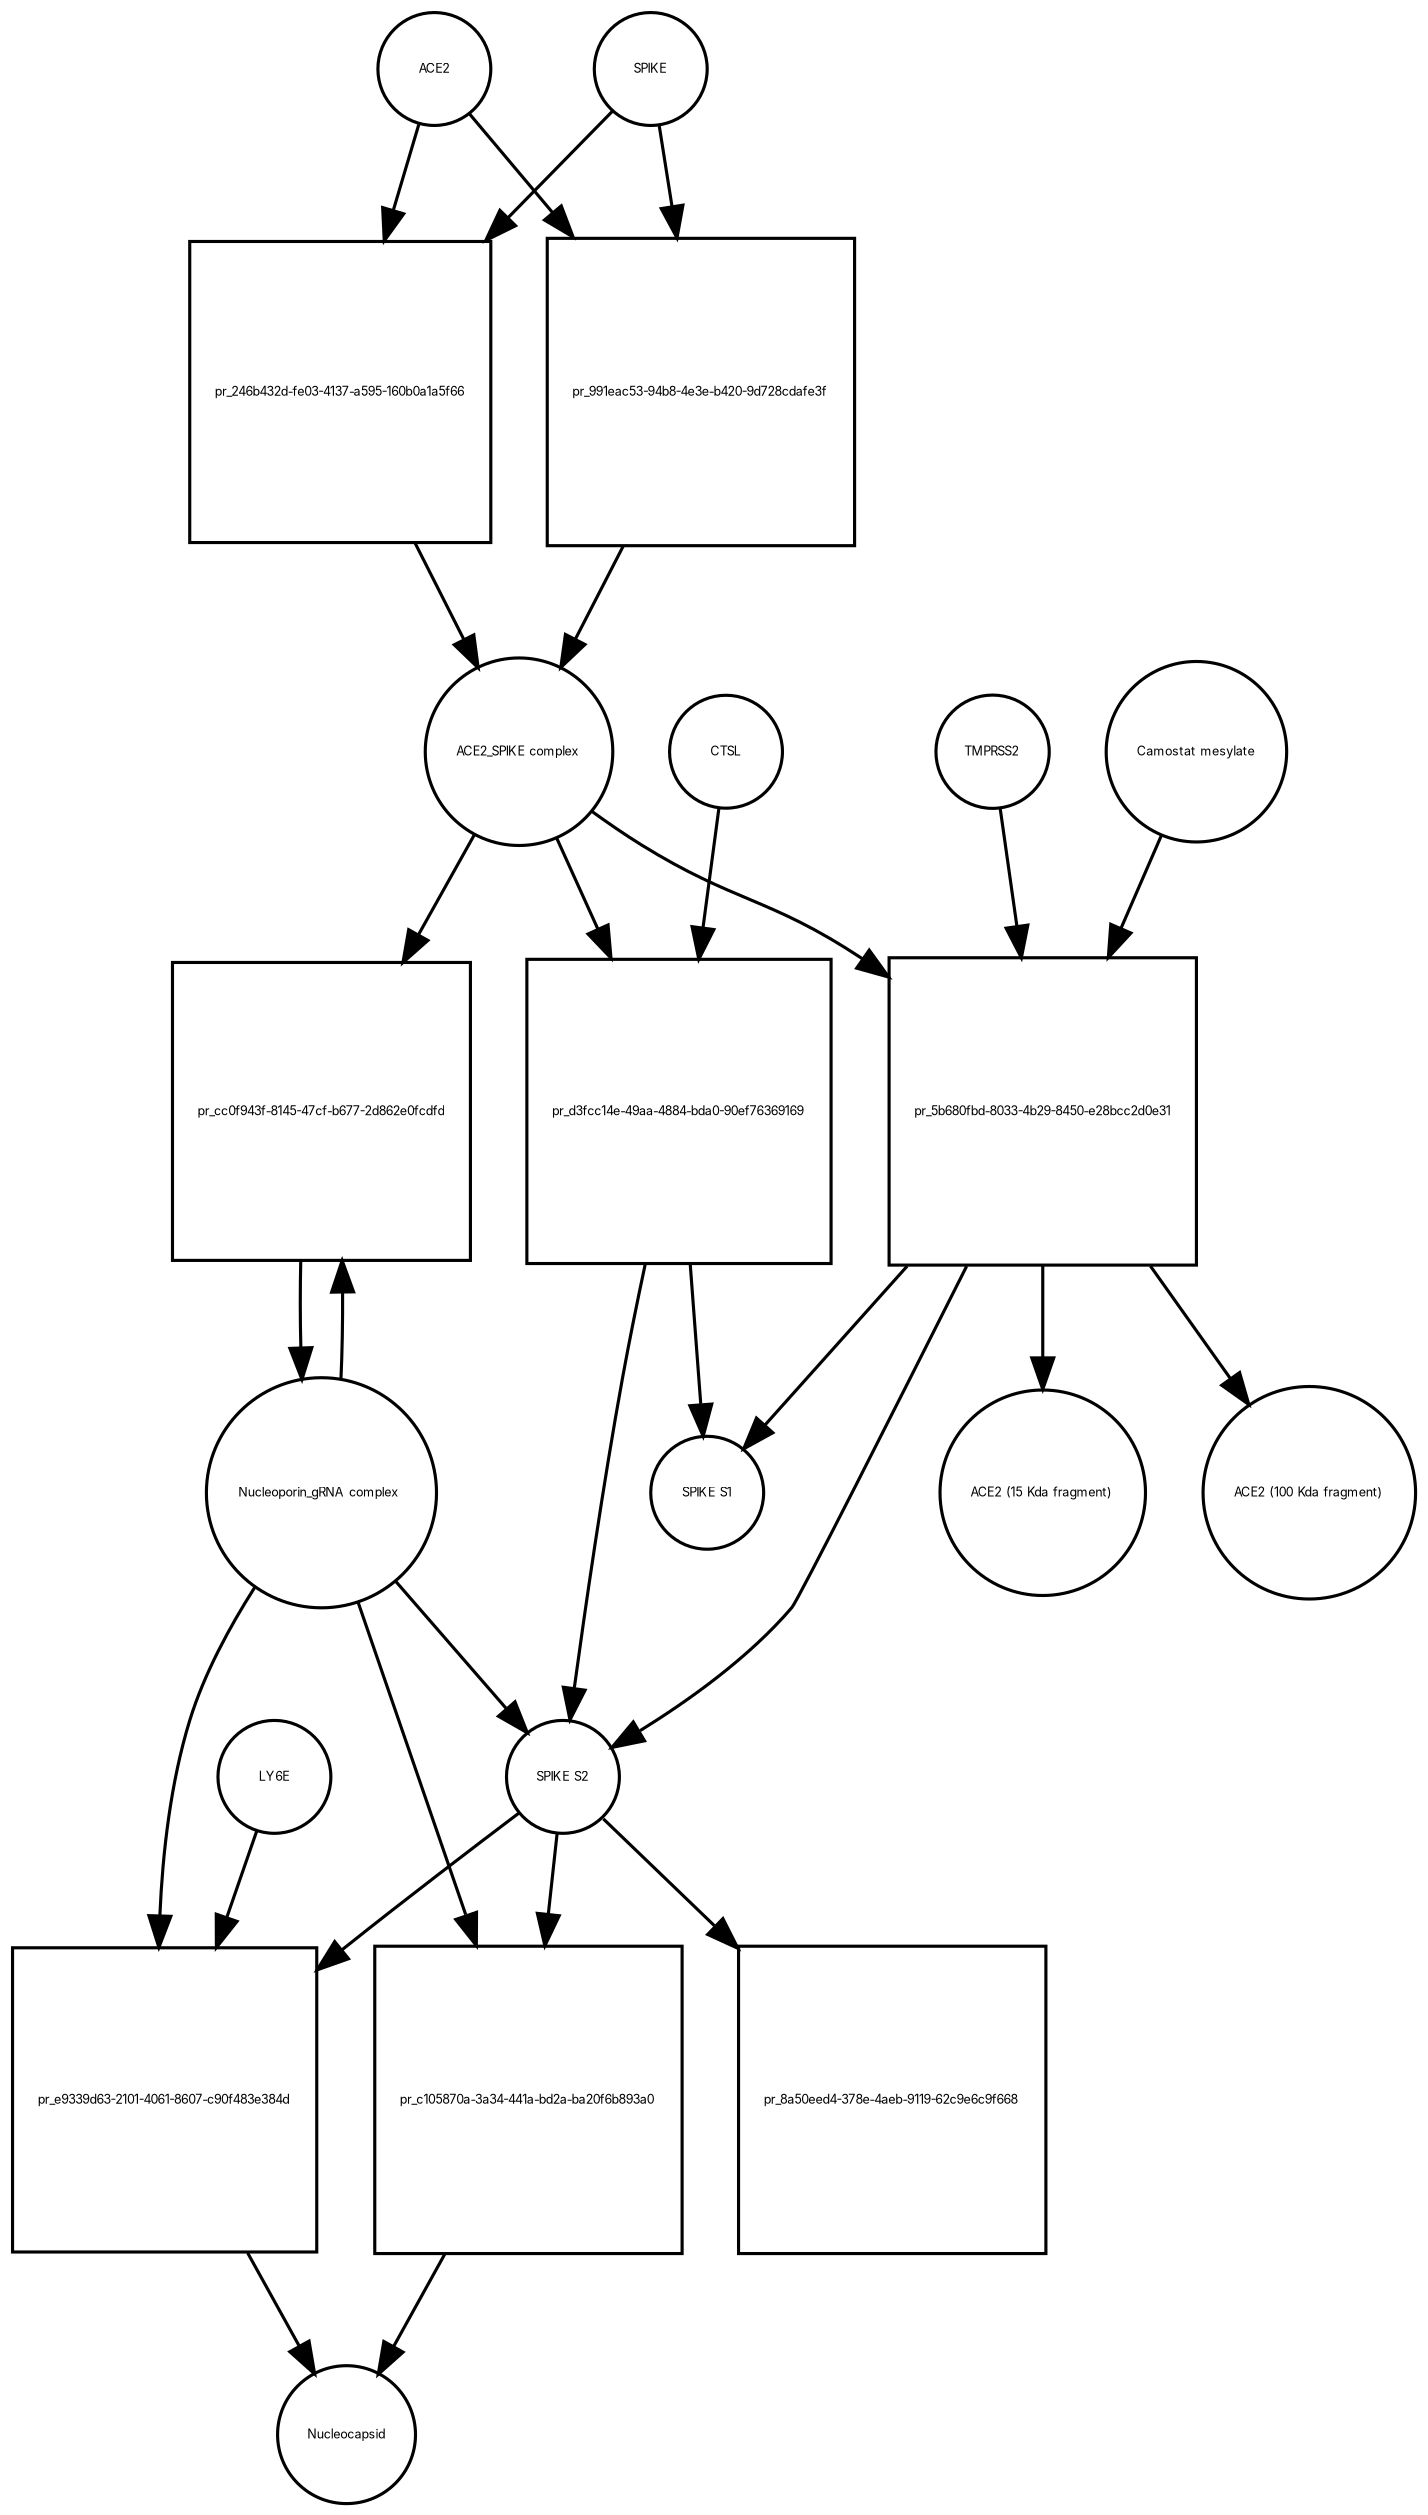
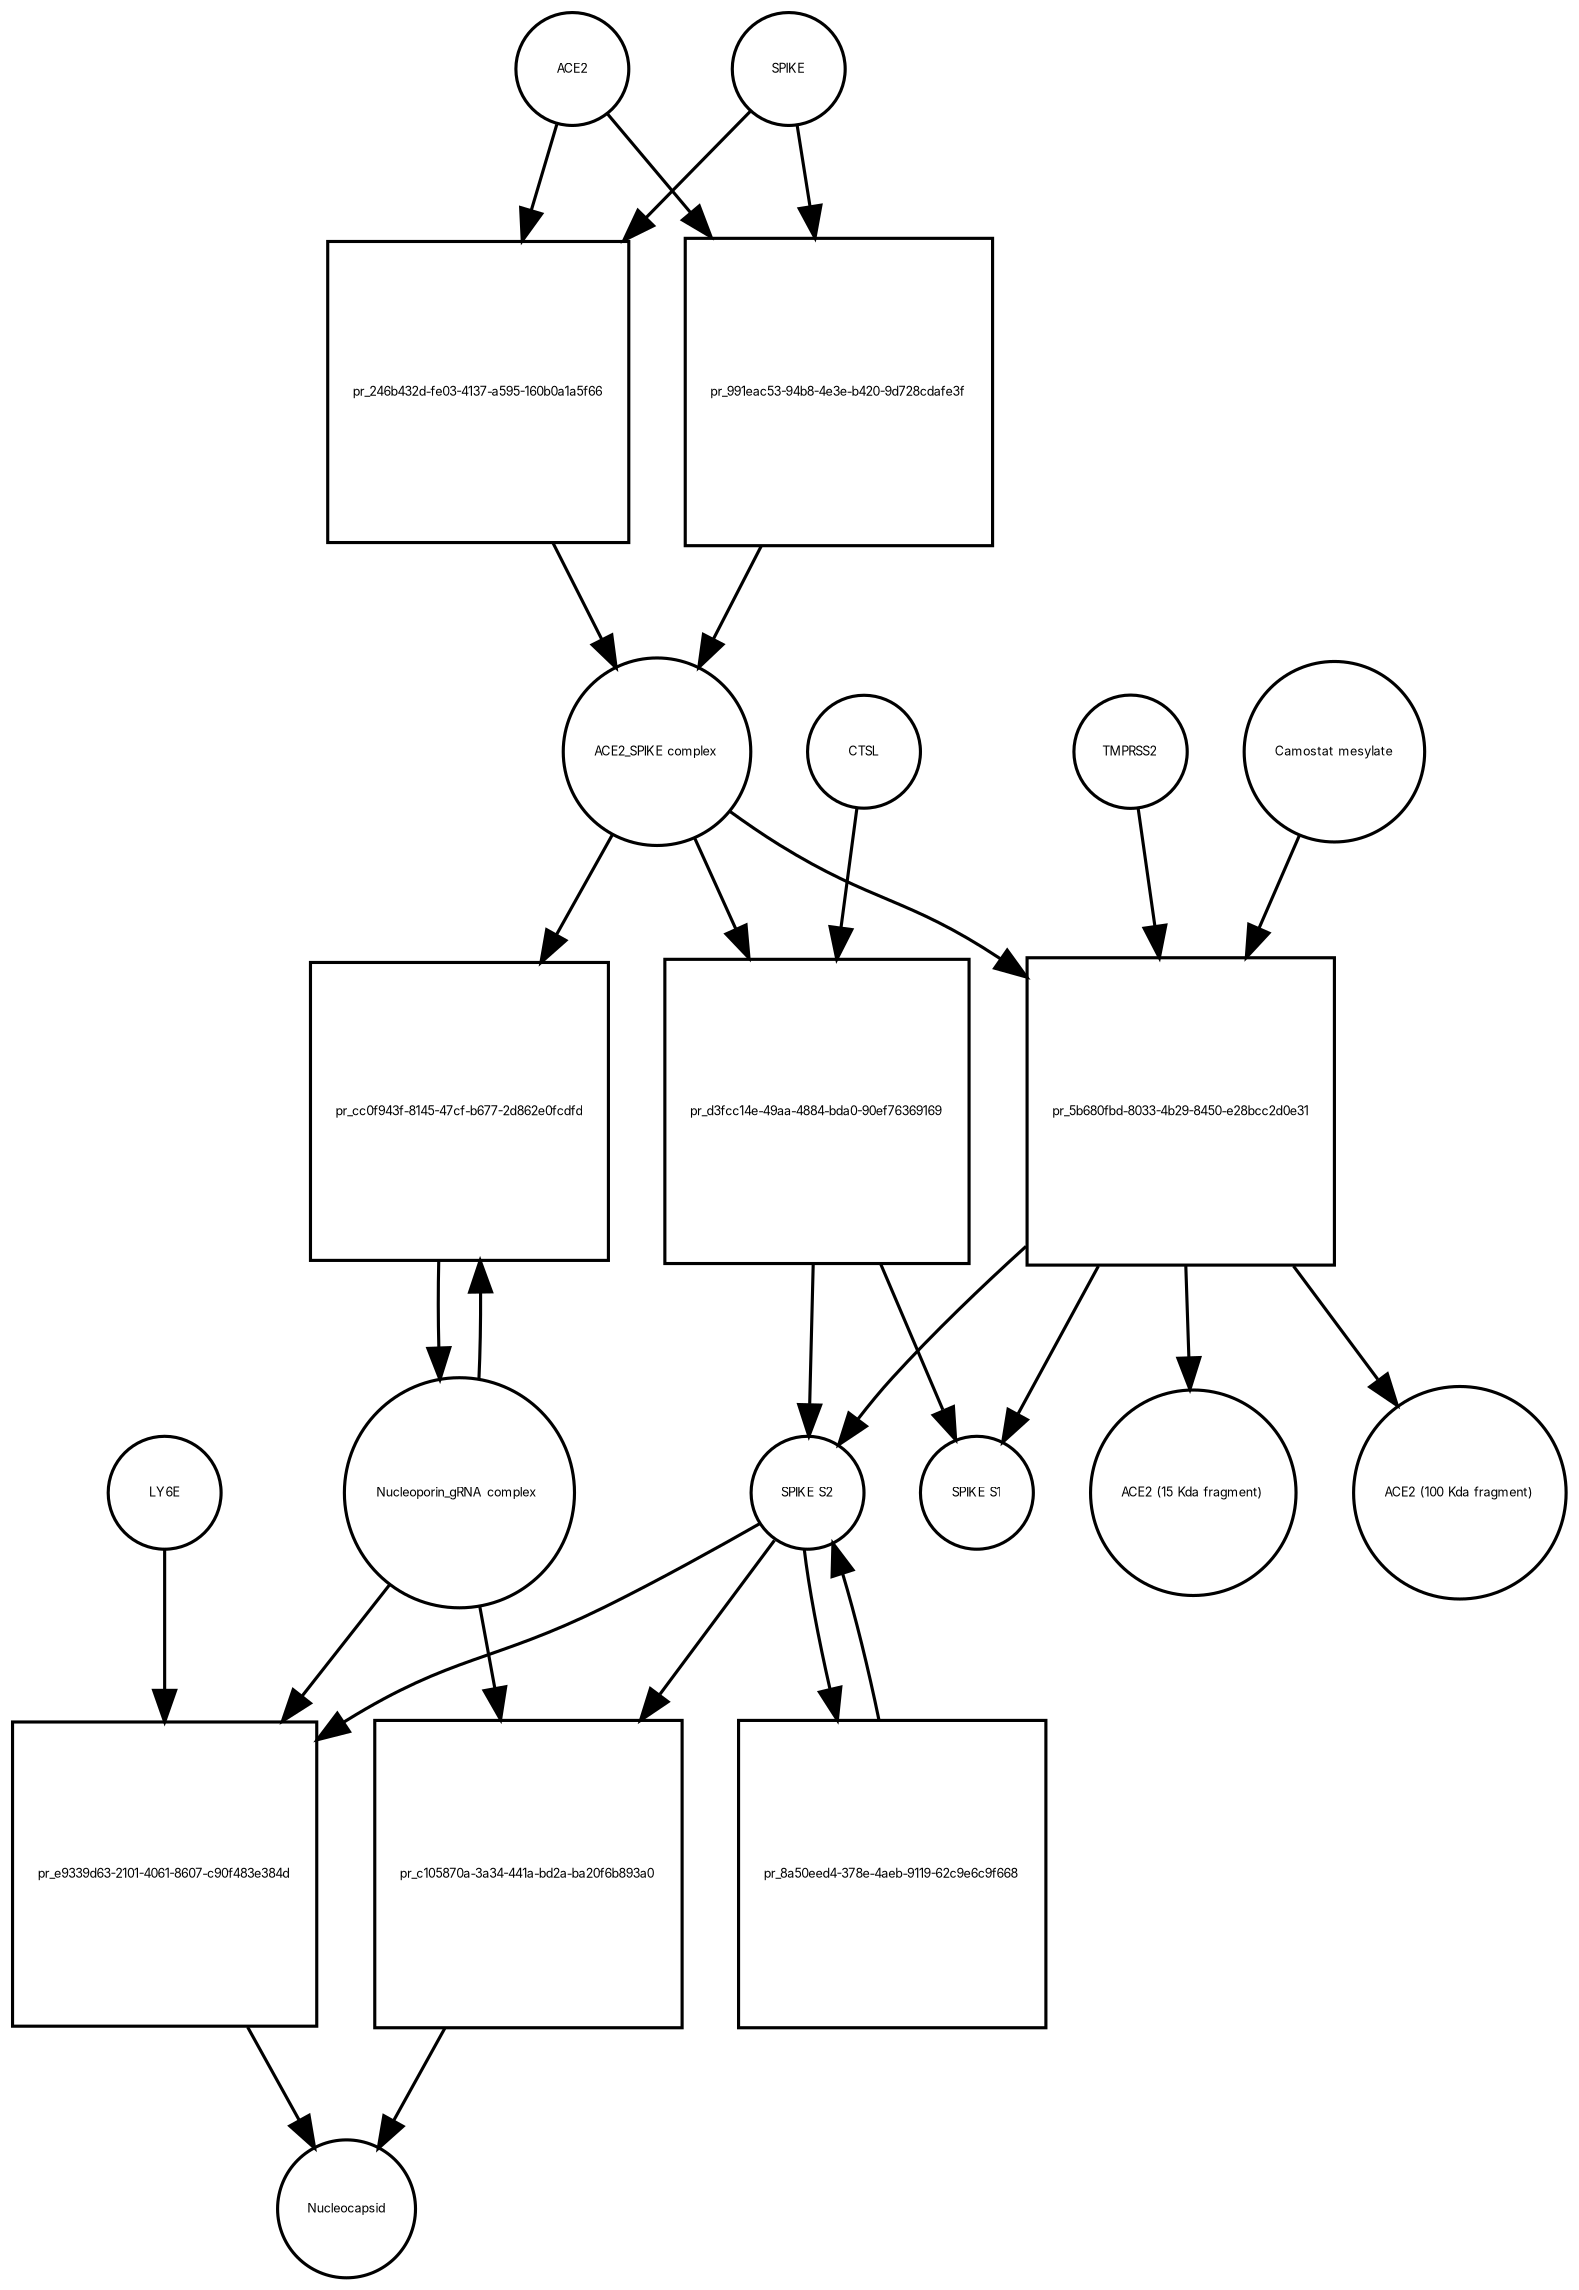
edge "Nucleoporin_gRNA complex" -> "SPIKE S2": now "pr_8a50eed4-378e-4aeb-9119-62c9e6c9f668" -> "SPIKE S2"
